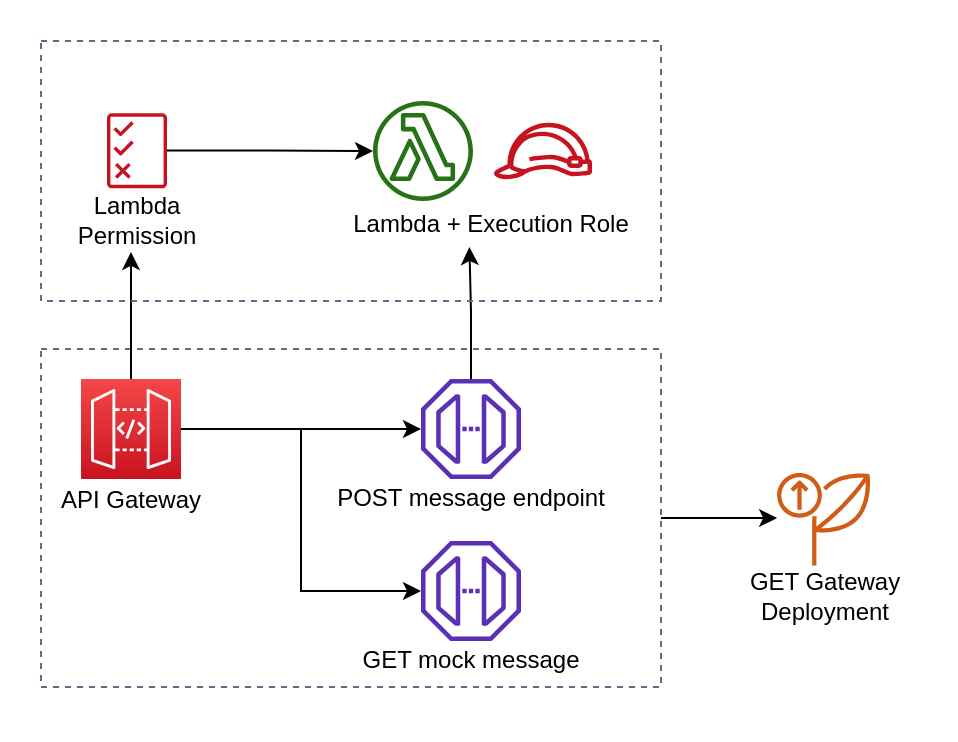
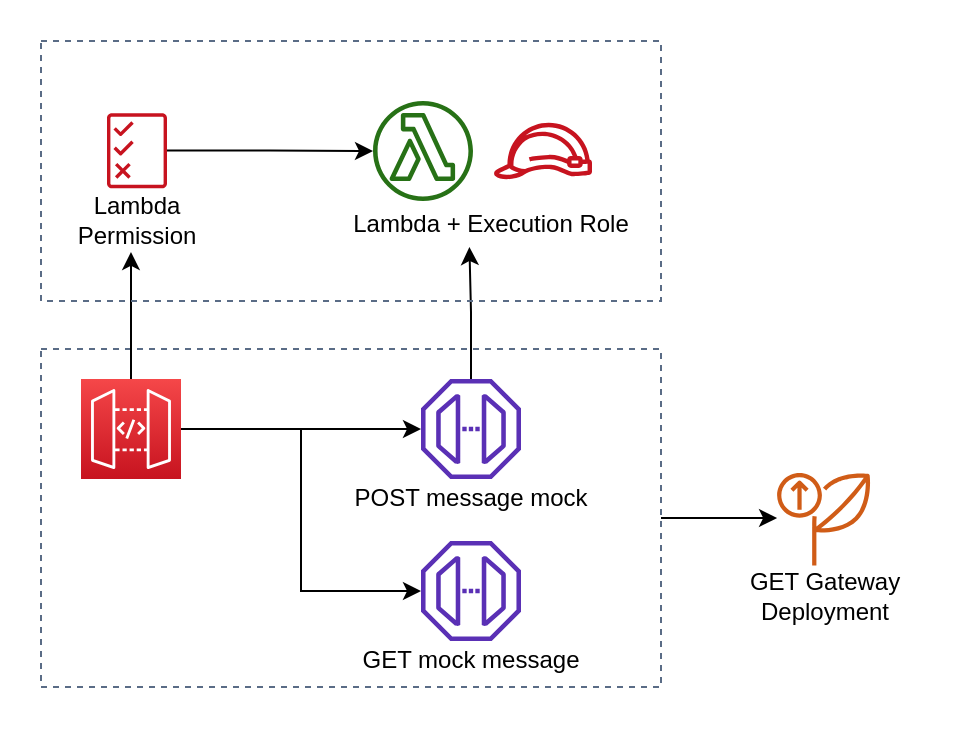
node "POST message endpoint": label "POST message endpoint" -> "POST message mock"
node "API Gateway": removed
